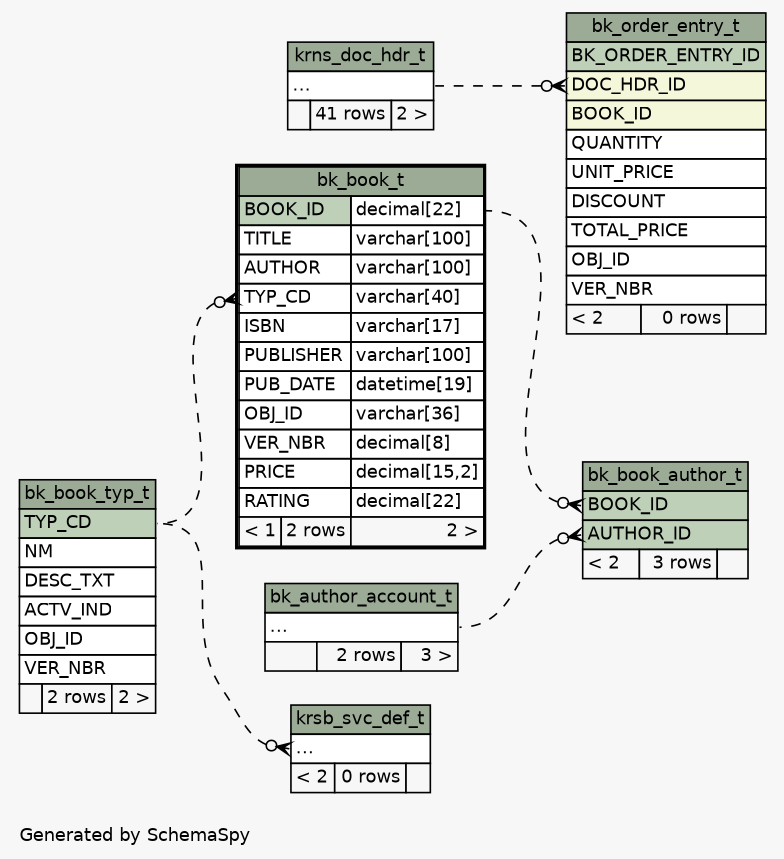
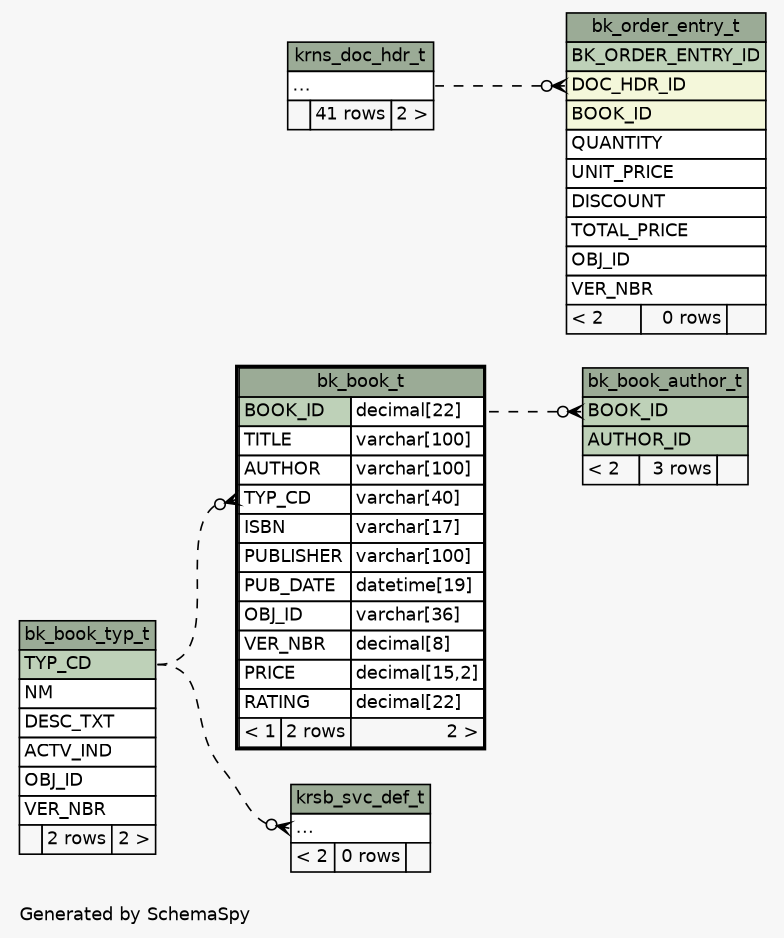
node "bk_author_account_t": removed
